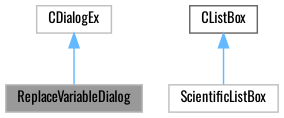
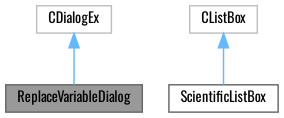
node "CListBox": color gray40 -> grey75
node "ReplaceVariableDialog": color grey75 -> gray40
node "ScientificListBox": color grey75 -> gray40
